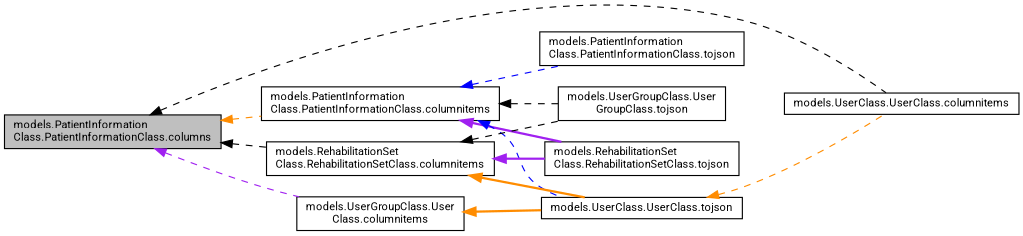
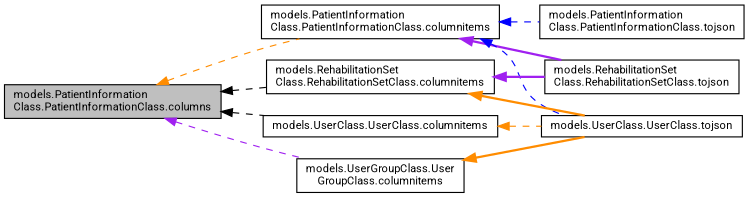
node "models.UserGroupClass.User GroupClass.tojson": removed
edge "models.UserClass.UserClass.columnitems" -> "models.UserClass.UserClass.tojson": reversed
node "models.UserGroupClass.User Class.columnitems": label "models.UserGroupClass.User Class.columnitems" -> "models.UserGroupClass.User GroupClass.columnitems"
